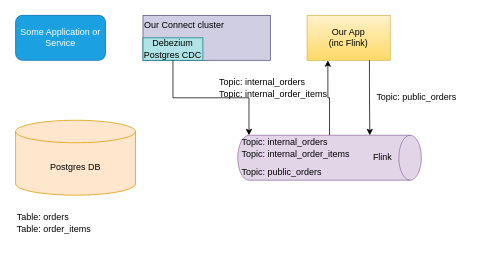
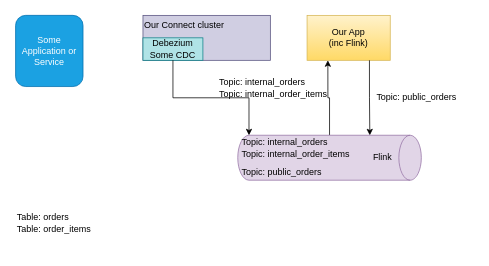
node "Some Application or Service": size 90x45 -> 68x71
node "Debezium Postgres CDC": label "Debezium Postgres CDC" -> "Debezium Some CDC"
node "Postgres DB": removed
